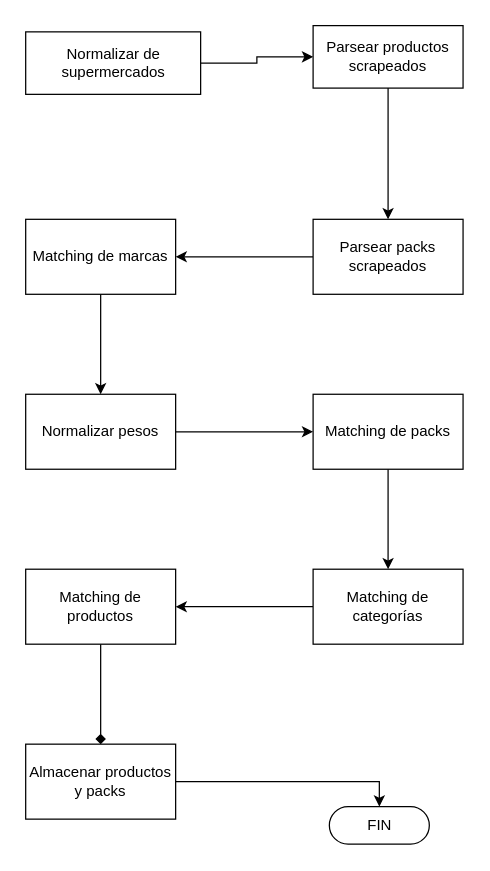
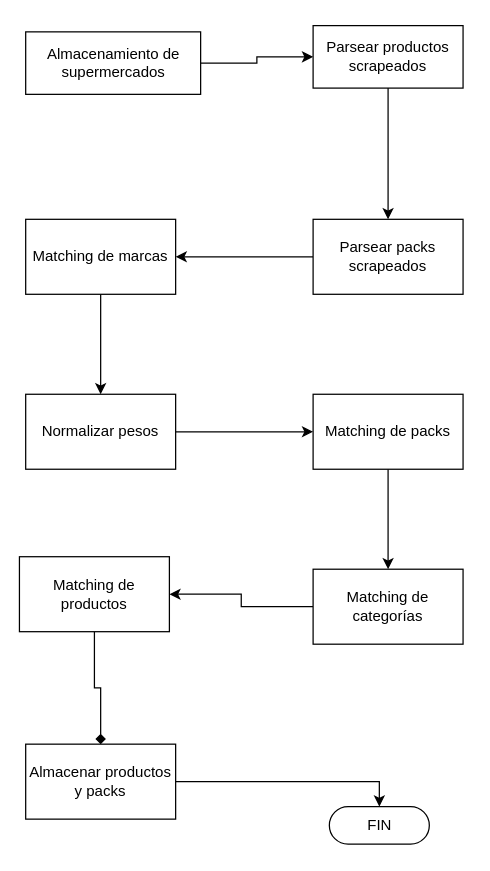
node "Normalizar de supermercados": label "Normalizar de supermercados" -> "Almacenamiento de supermercados"
node "Matching de productos": moved (101, 607) -> (94, 594)
